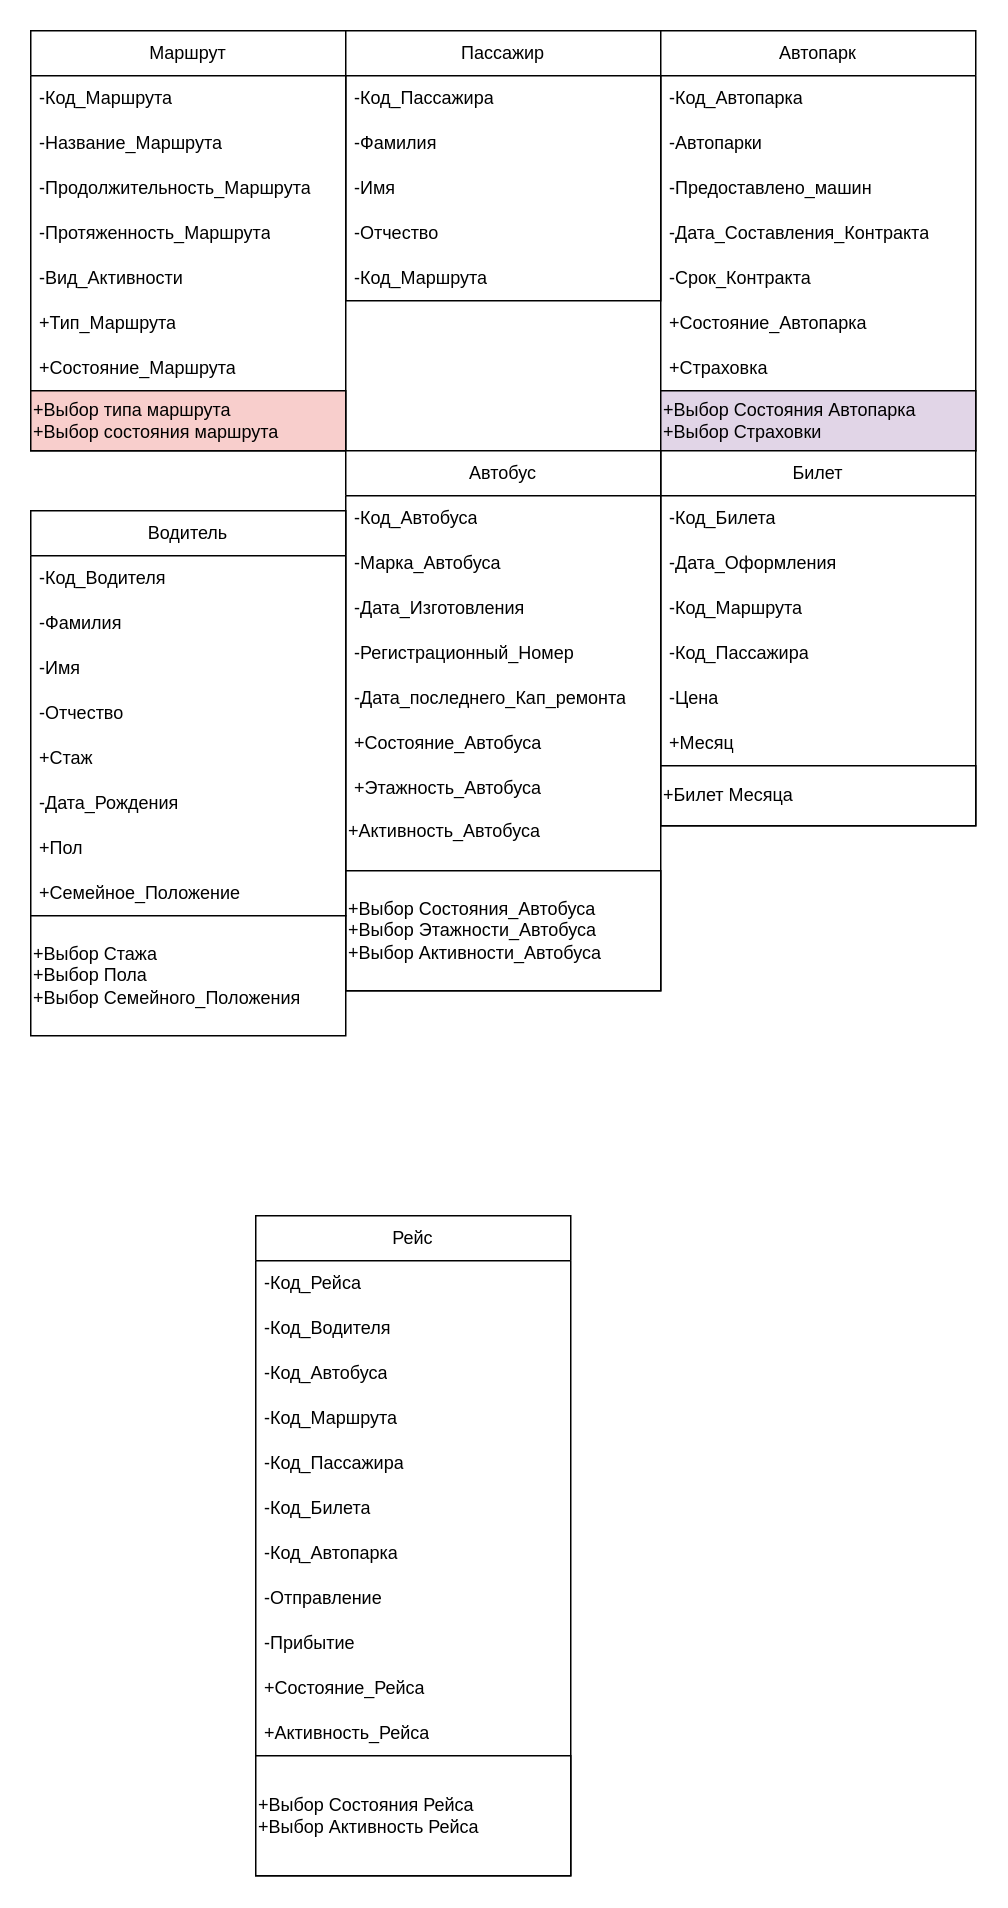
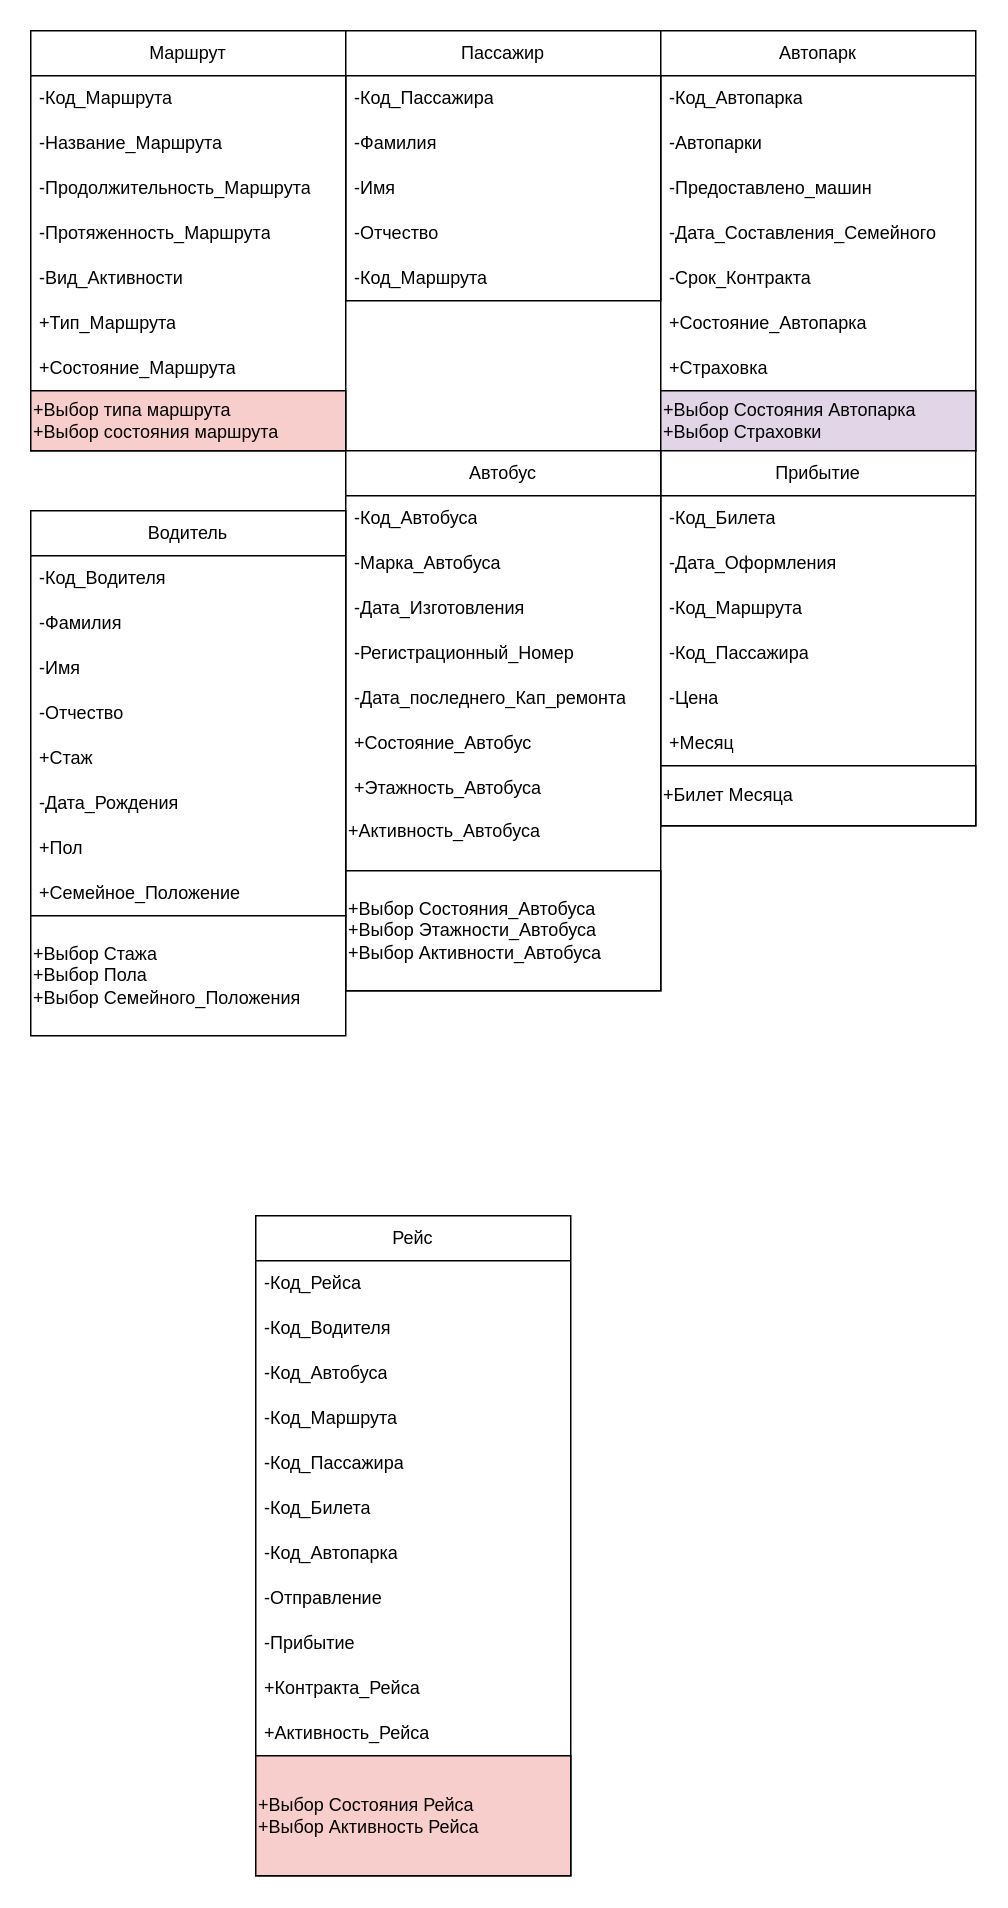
node "-Дата_Составления_Контракта": label "-Дата_Составления_Контракта" -> "-Дата_Составления_Семейного"
node "Билет": label "Билет" -> "Прибытие"
node "+Состояние_Автобуса": label "+Состояние_Автобуса" -> "+Состояние_Автобус"
node "+Состояние_Рейса": label "+Состояние_Рейса" -> "+Контракта_Рейса"
node "+Выбор Состояния Рейса +Выбор Активность Рейса": fillcolor #ffffff -> #f8cecc
